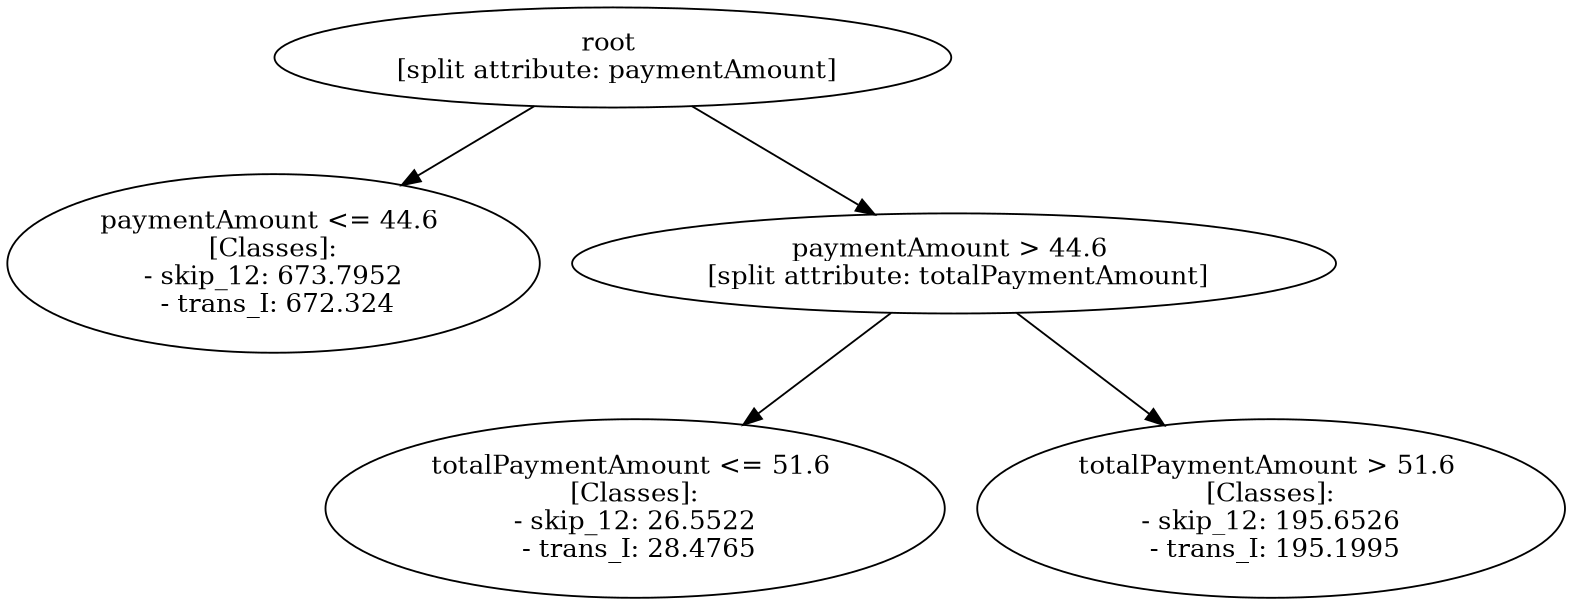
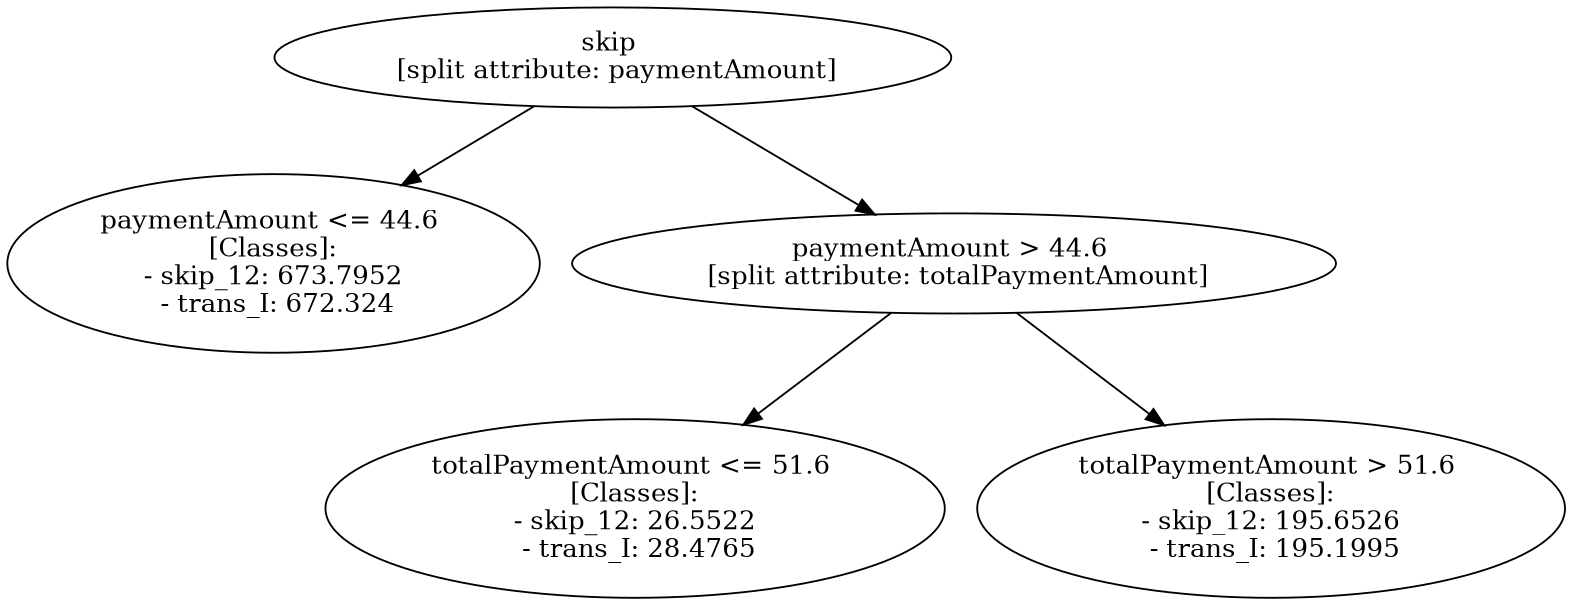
node "root [split attribute: paymentAmount]": label "root [split attribute: paymentAmount]" -> "skip [split attribute: paymentAmount]"
